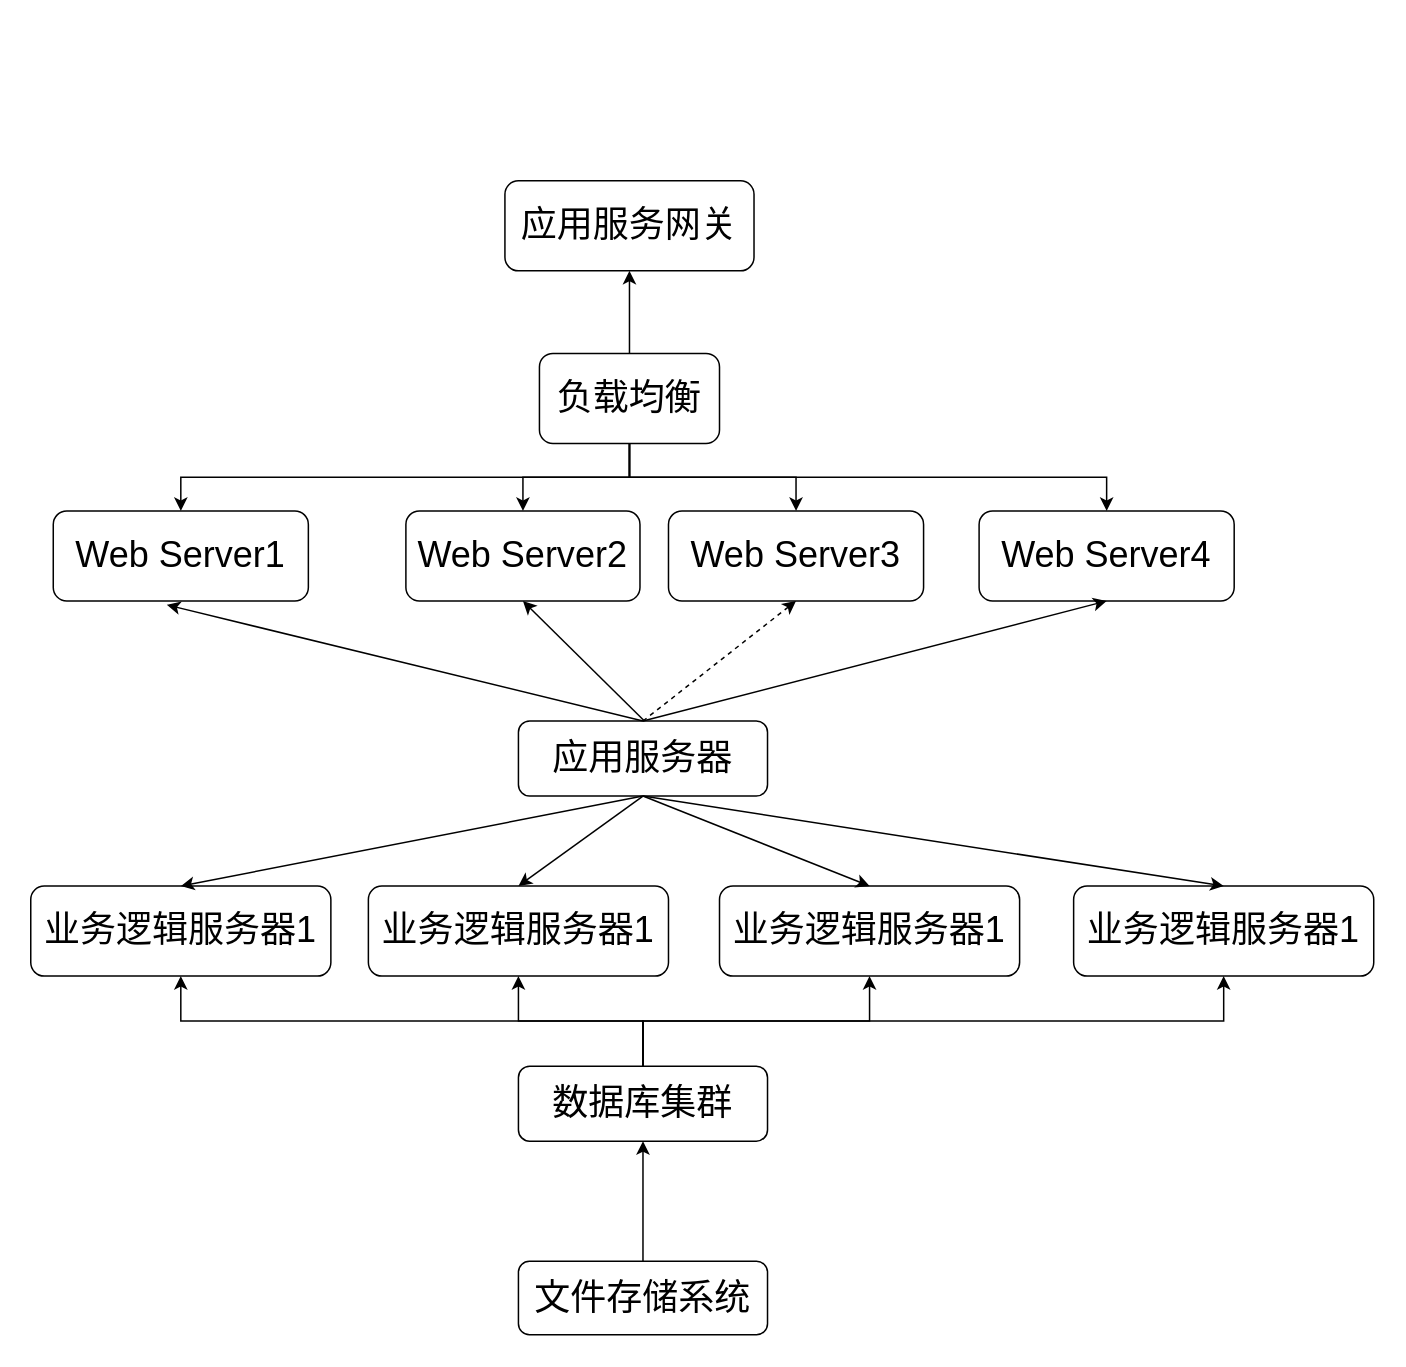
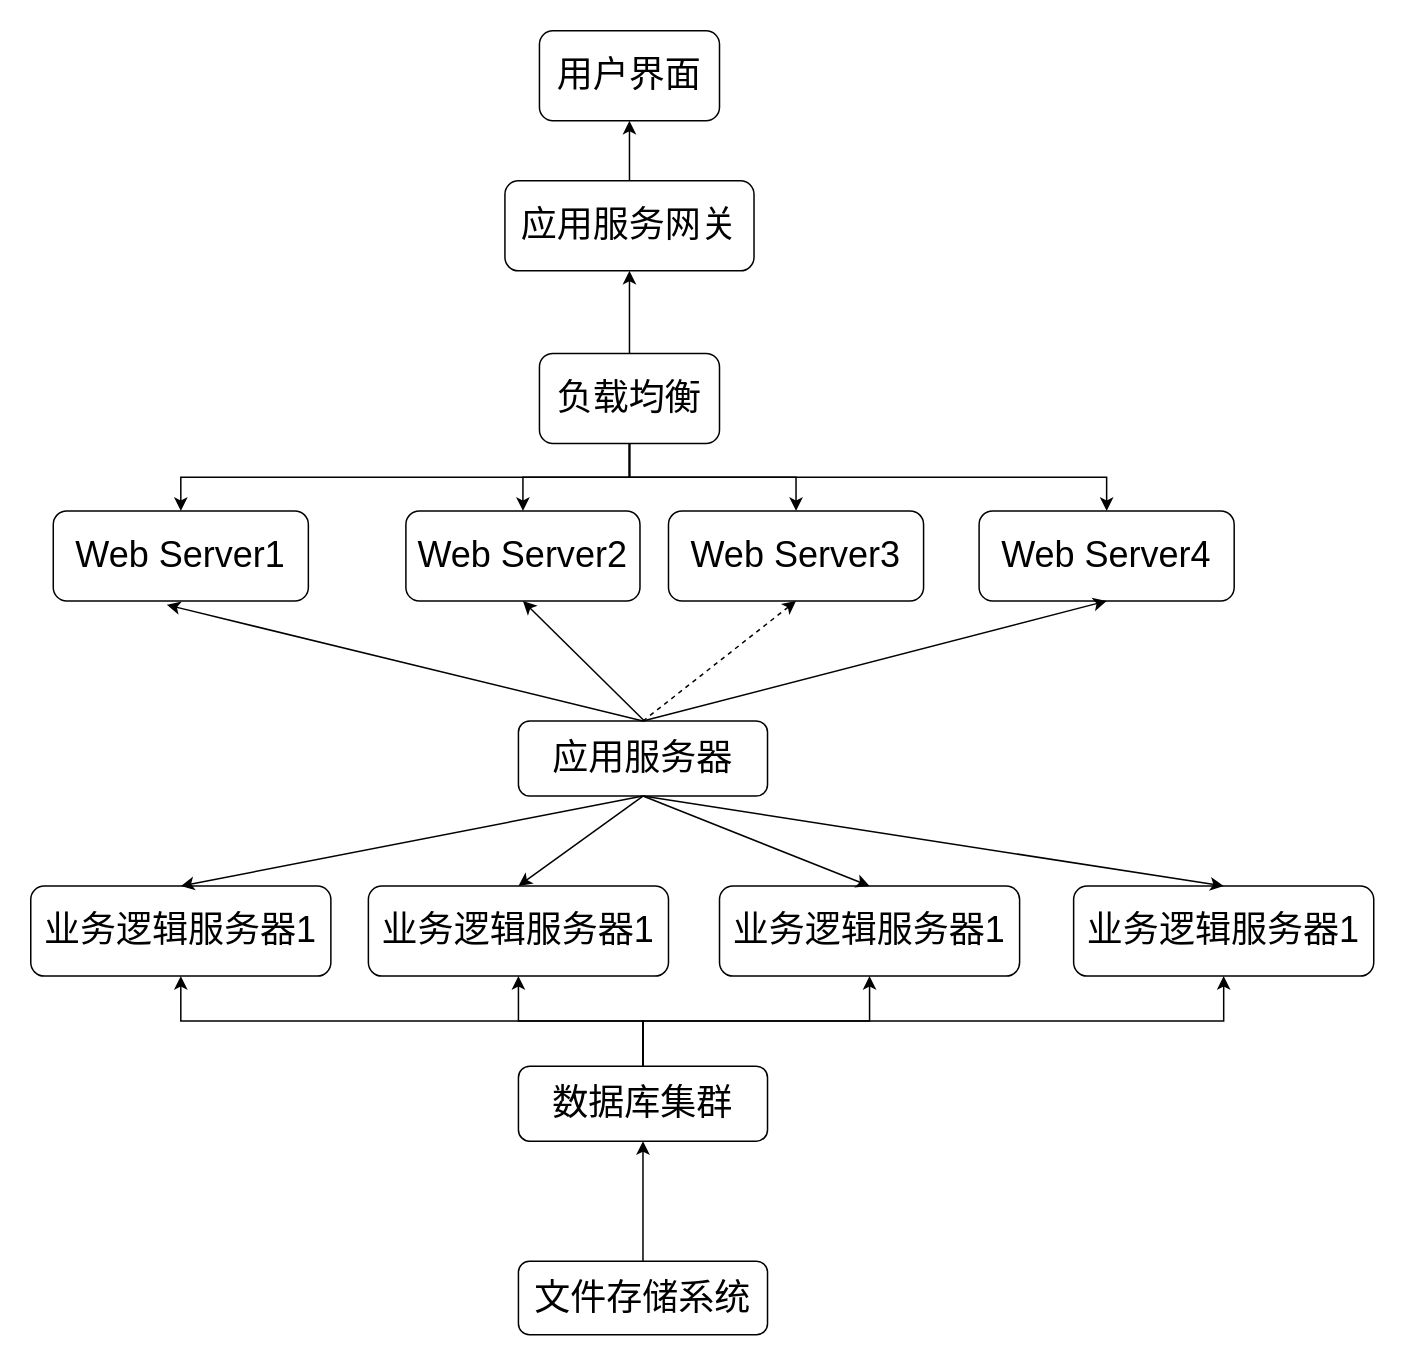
node "用户界面": added
edge "应用服务网关" -> "用户界面": added
